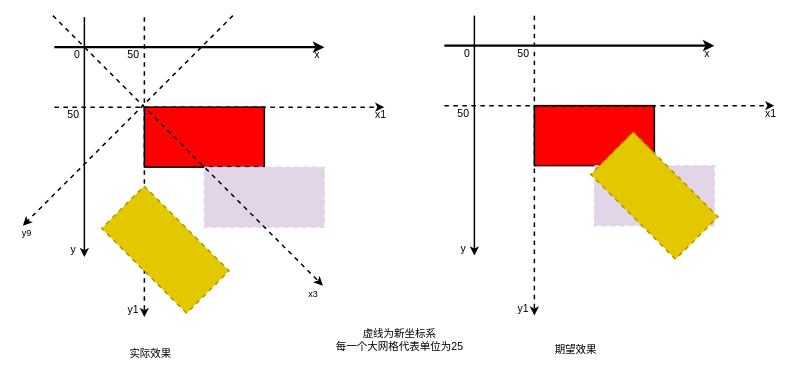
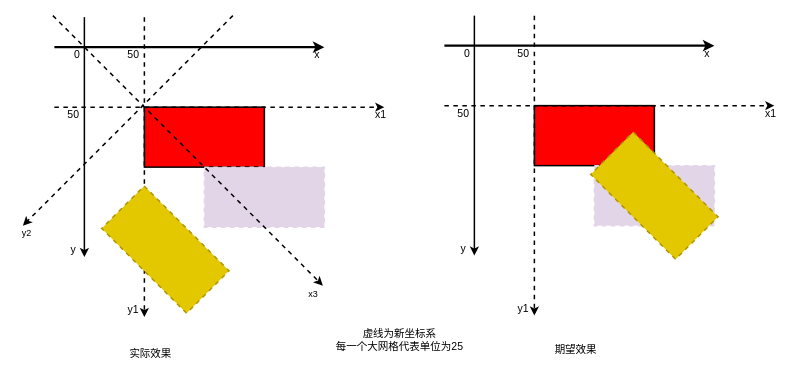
node "y9": label "y9" -> "y2"
